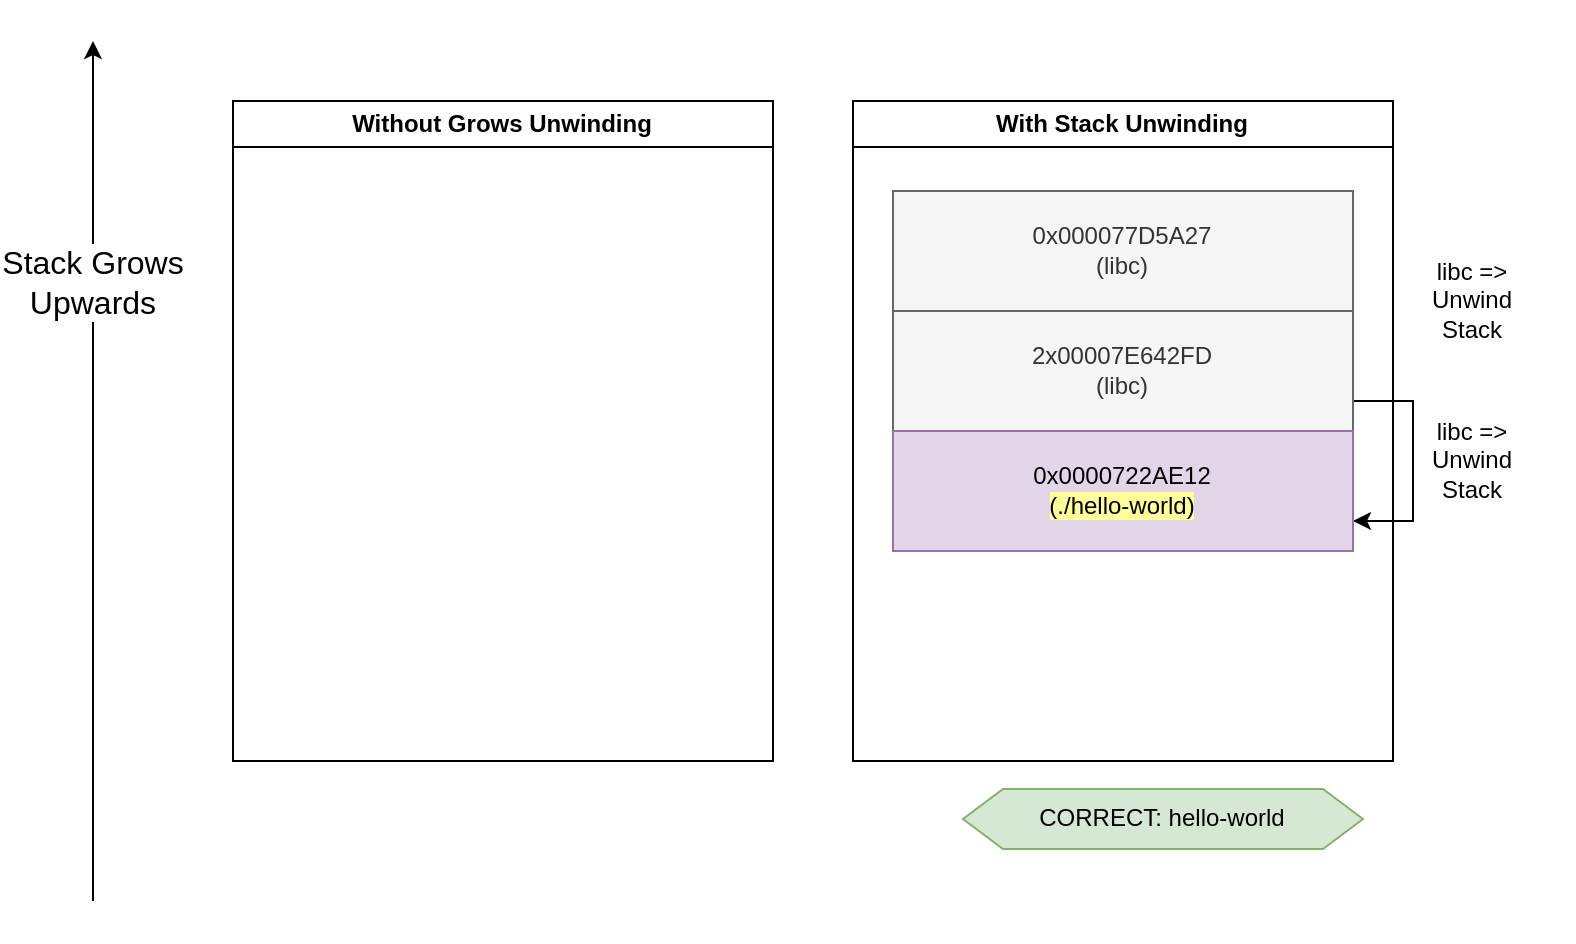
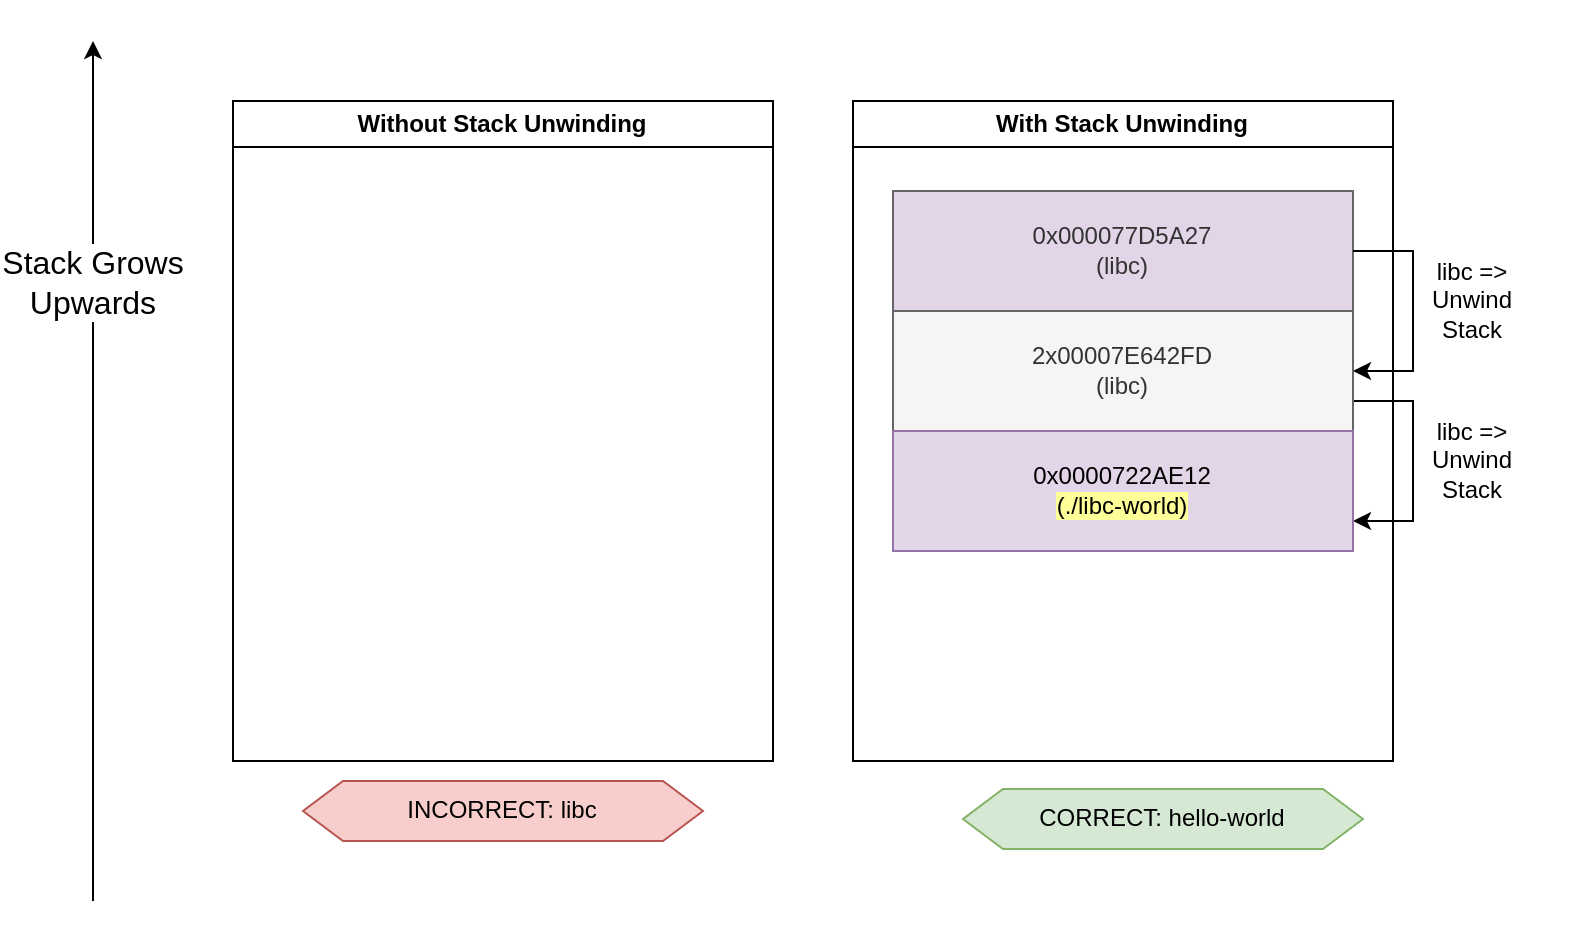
node "Without Grows Unwinding": label "Without Grows Unwinding" -> "Without Stack Unwinding"
node "0x000077D5A27 (libc)": fillcolor #f5f5f5 -> #e1d5e7
edge "0x000077D5A27 (libc)" -> "2x00007E642FD (libc)": added
node "0x0000722AE12 (./hello-world)": label "0x0000722AE12 (./hello-world)" -> "0x0000722AE12 (./libc-world)"
node "INCORRECT: libc": added
